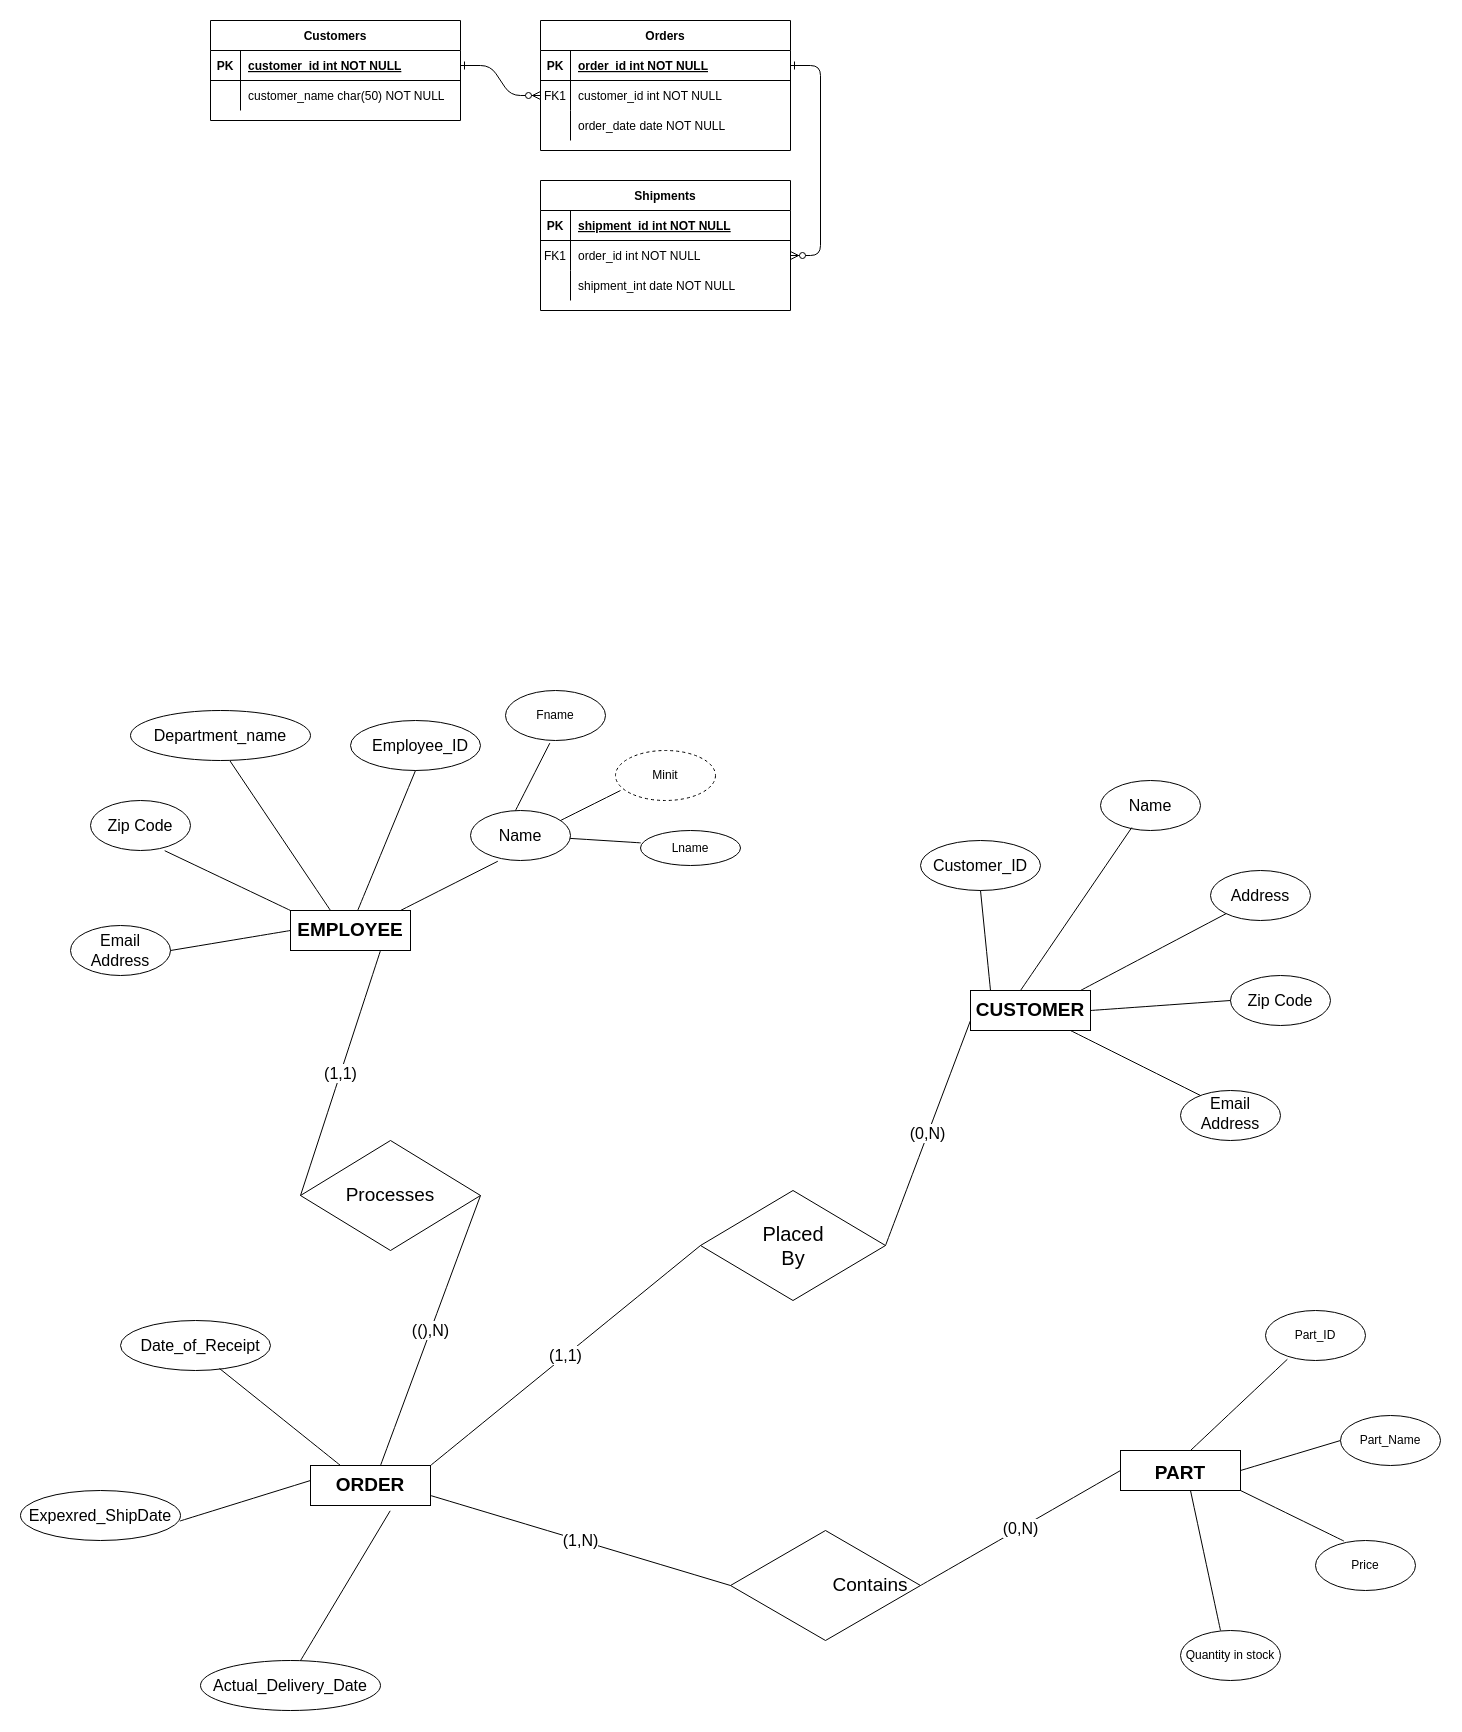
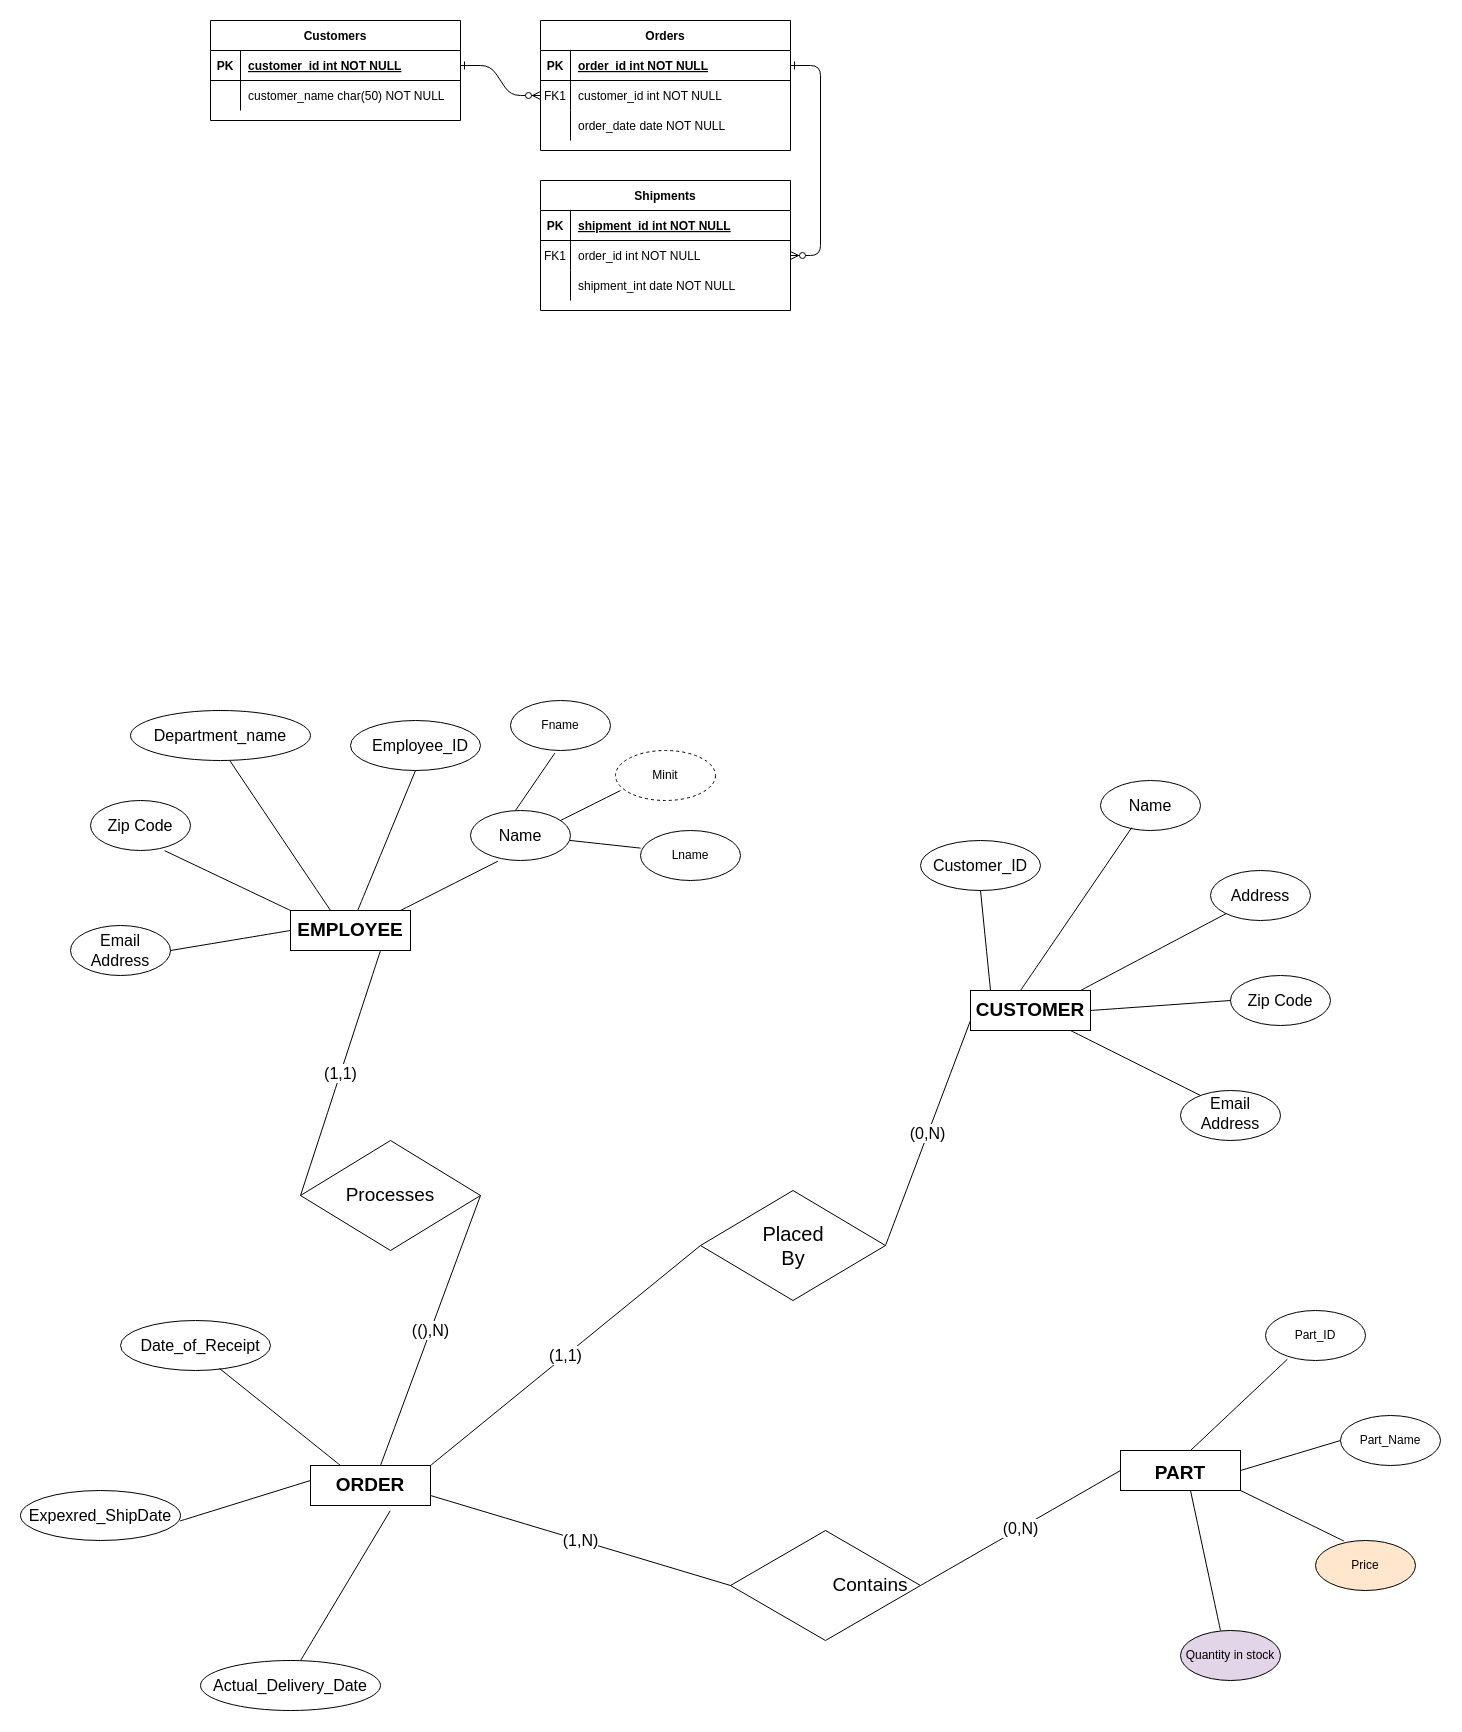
node "Fname": moved (556, 716) -> (561, 726)
node "Lname": size 100x35 -> 100x50
node "Price": fillcolor #ffffff -> #ffe6cc
node "Quantity in stock": fillcolor #ffffff -> #e1d5e7
